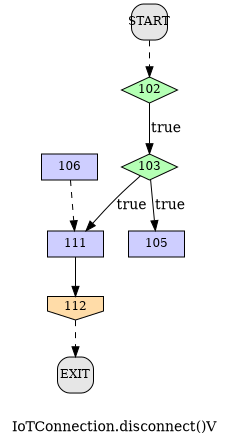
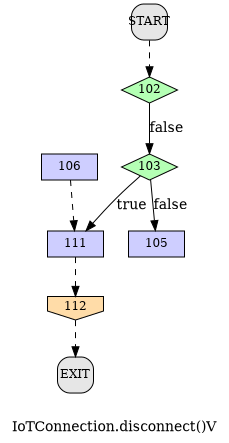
edge "102" -> "103": label "true" -> "false"
edge "103" -> "105": label "true" -> "false"
edge "111" -> "112": style solid -> dashed
